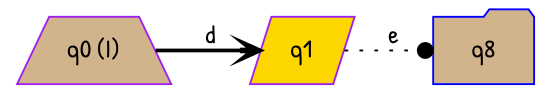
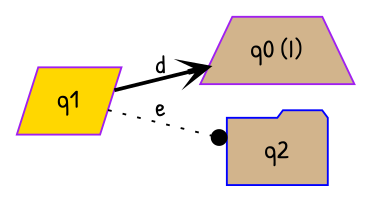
edge "q0 (I)" -> "q1": reversed
node "q8": label "q8" -> "q2"
